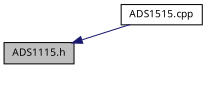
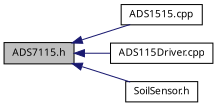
node "ADS1115.h": label "ADS1115.h" -> "ADS7115.h"
node "ADS115Driver.cpp": added
node "SoilSensor.h": added
